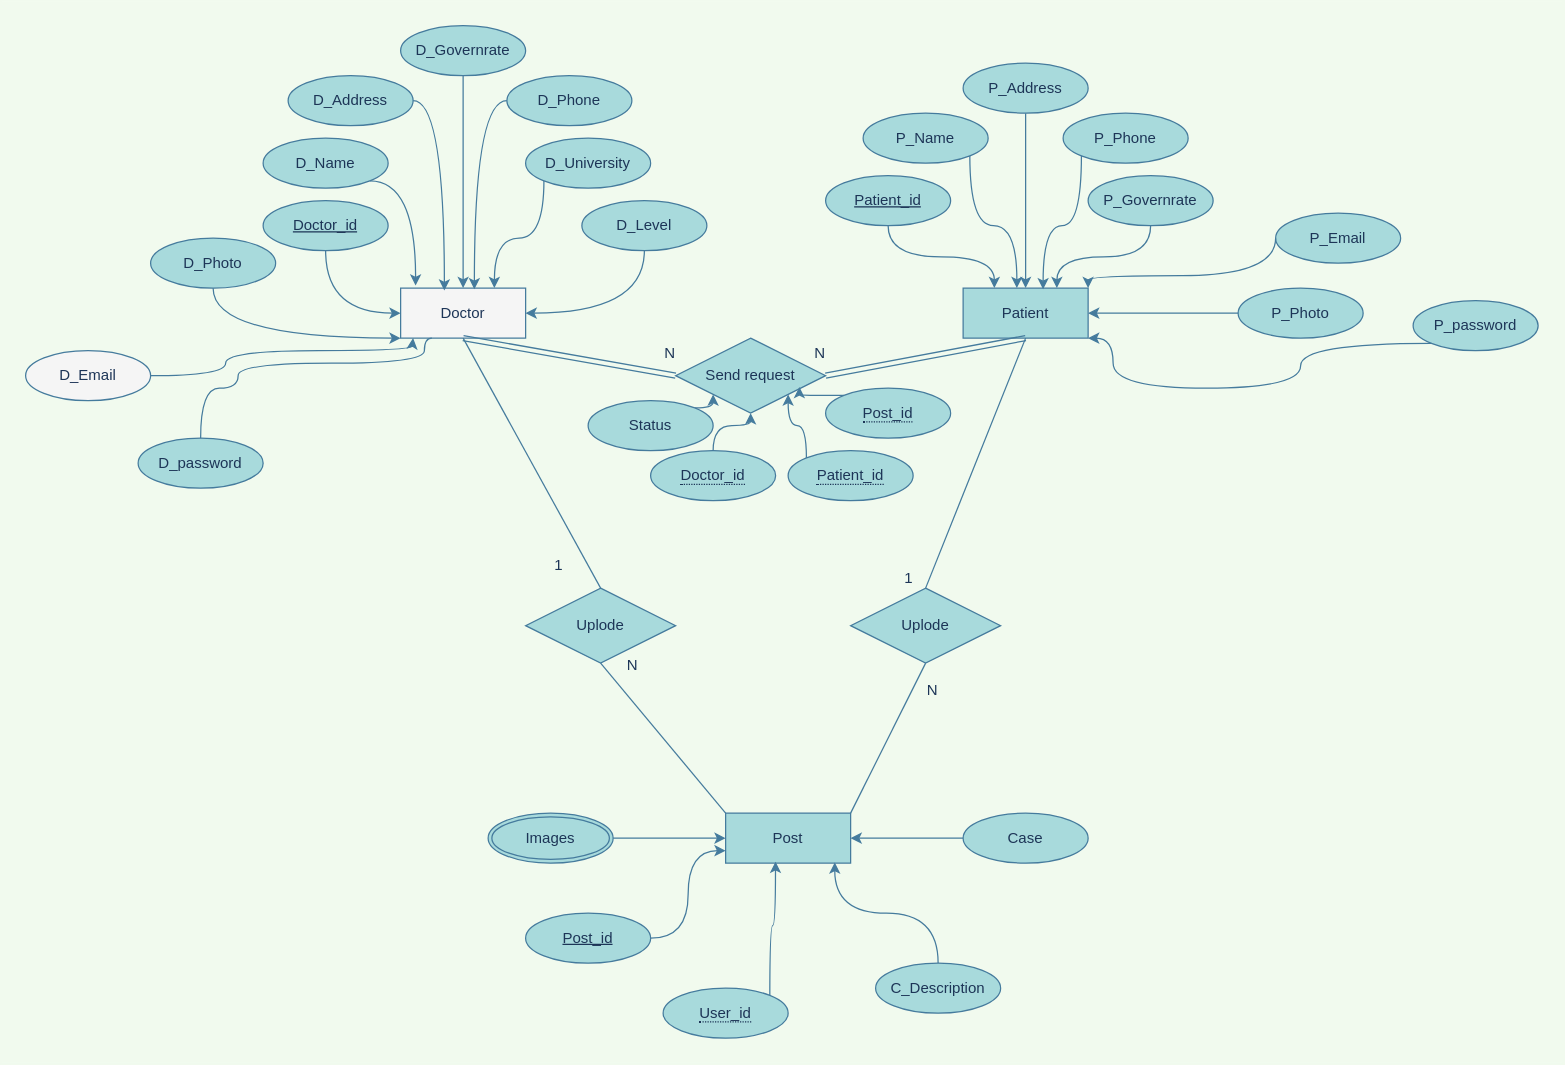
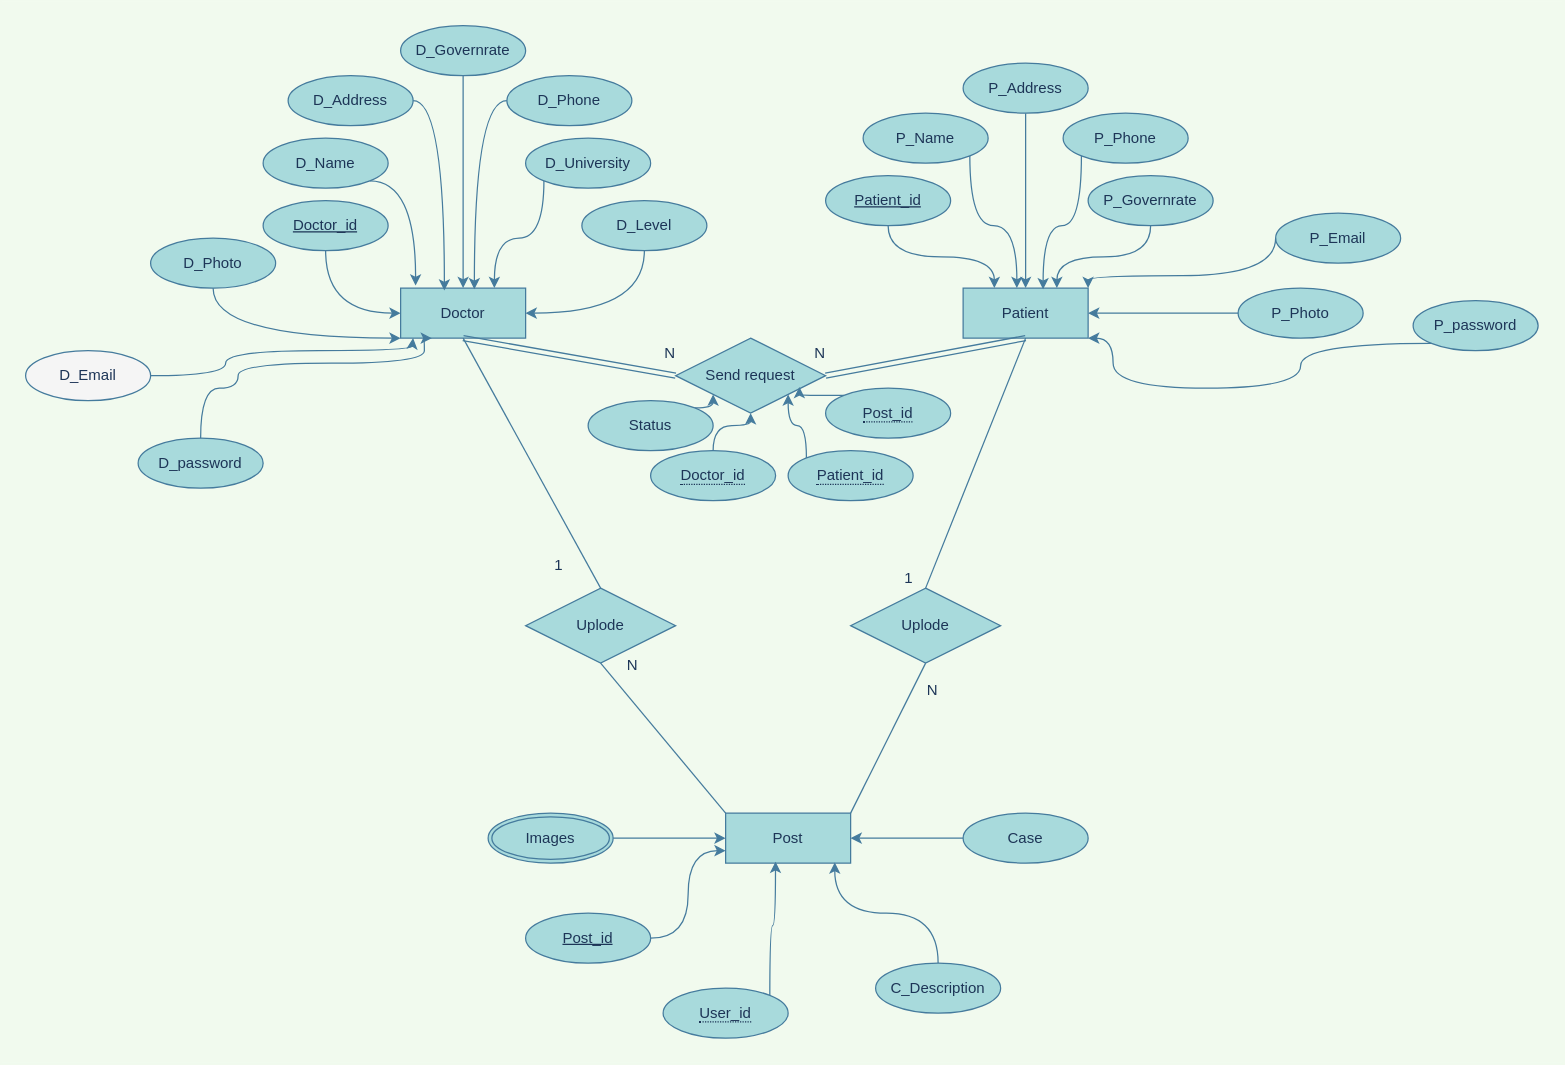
node "Doctor": fillcolor #f5f5f5 -> #a8dadc
edge "Doctor" -- "D_password": arrowhead none -> classic
